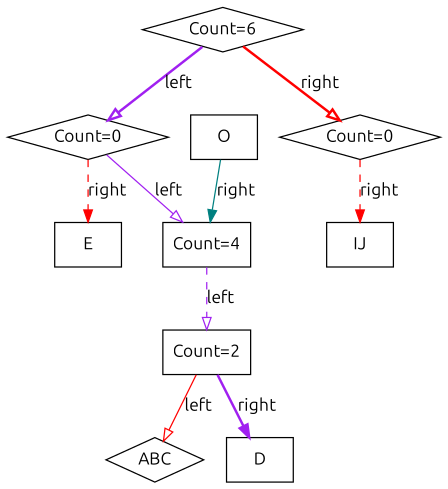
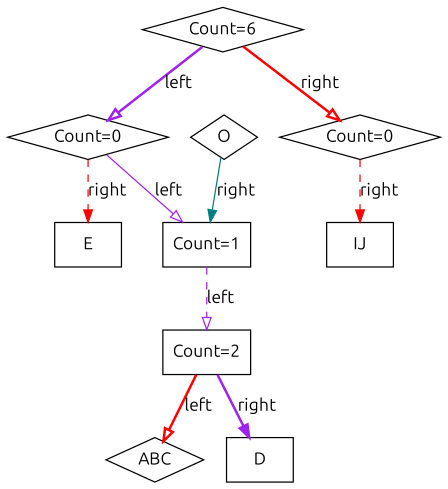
node "O": shape box -> diamond
node "Count=4": label "Count=4" -> "Count=1"
edge "Count=2" -> "ABC": style solid -> bold
